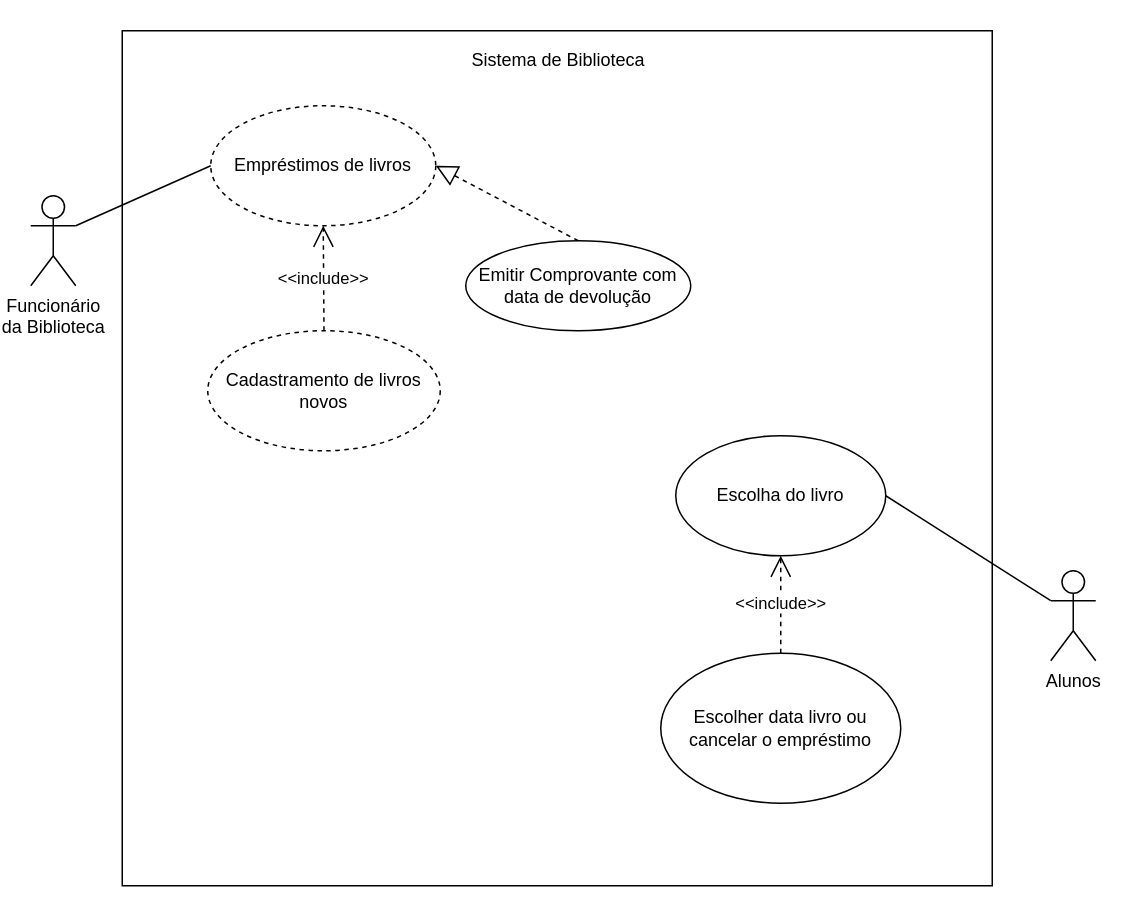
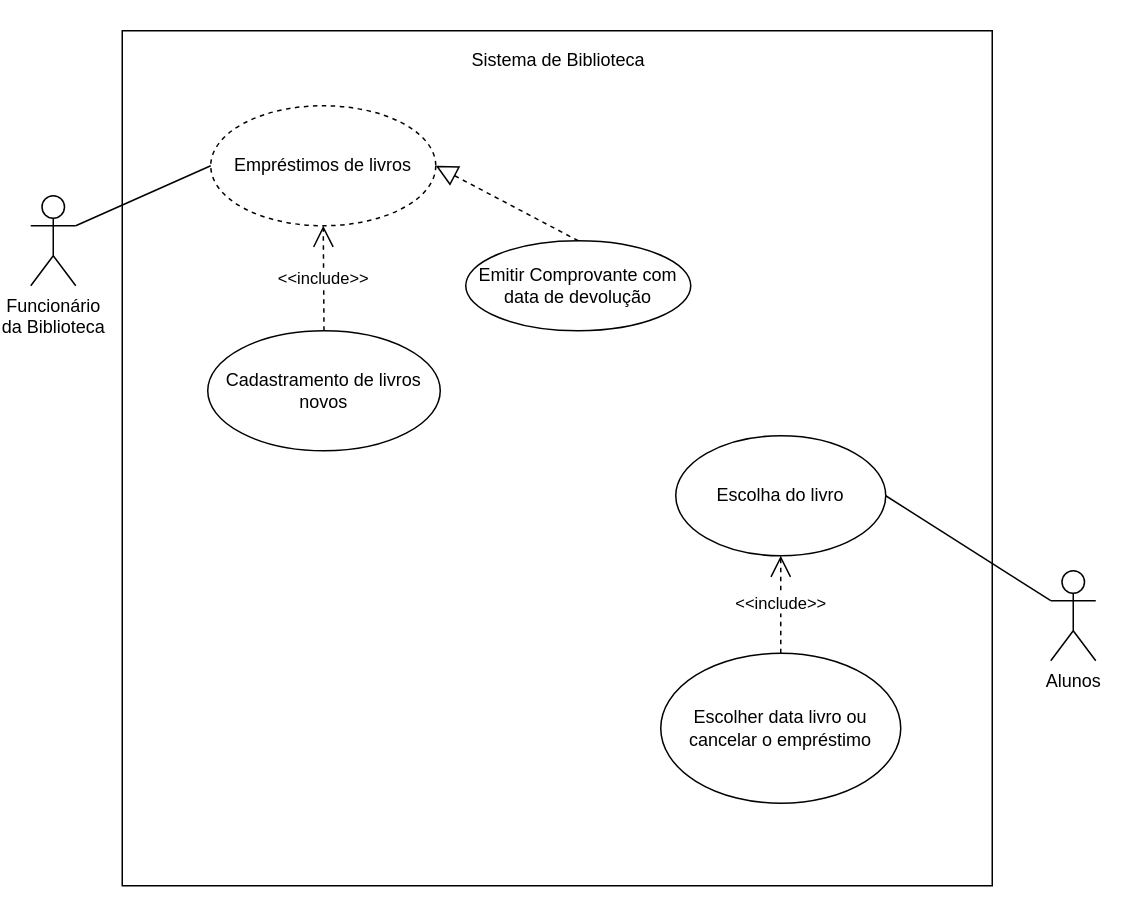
node "Cadastramento de livros novos": style dashed -> solid
